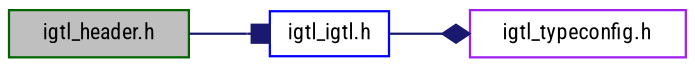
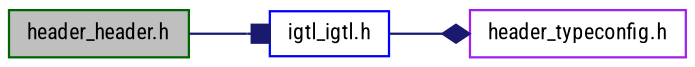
node "igtl_header.h": label "igtl_header.h" -> "header_header.h"
node "igtl_typeconfig.h": label "igtl_typeconfig.h" -> "header_typeconfig.h"
